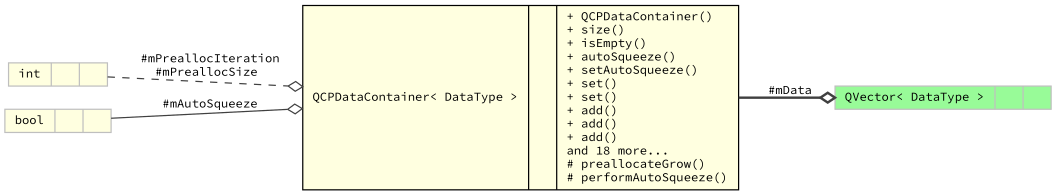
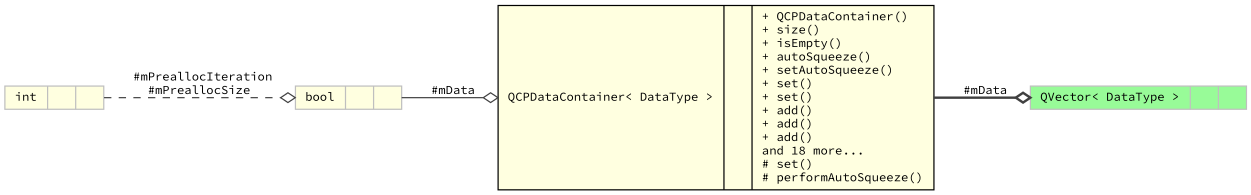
edge "int" -> "QCPDataContainer< DataType >": now "int" -> "bool"
edge "bool" -> "QCPDataContainer< DataType >": label " #mAutoSqueeze" -> " #mData"
node "QCPDataContainer< DataType >": text "# preallocateGrow()" -> "# set()"
